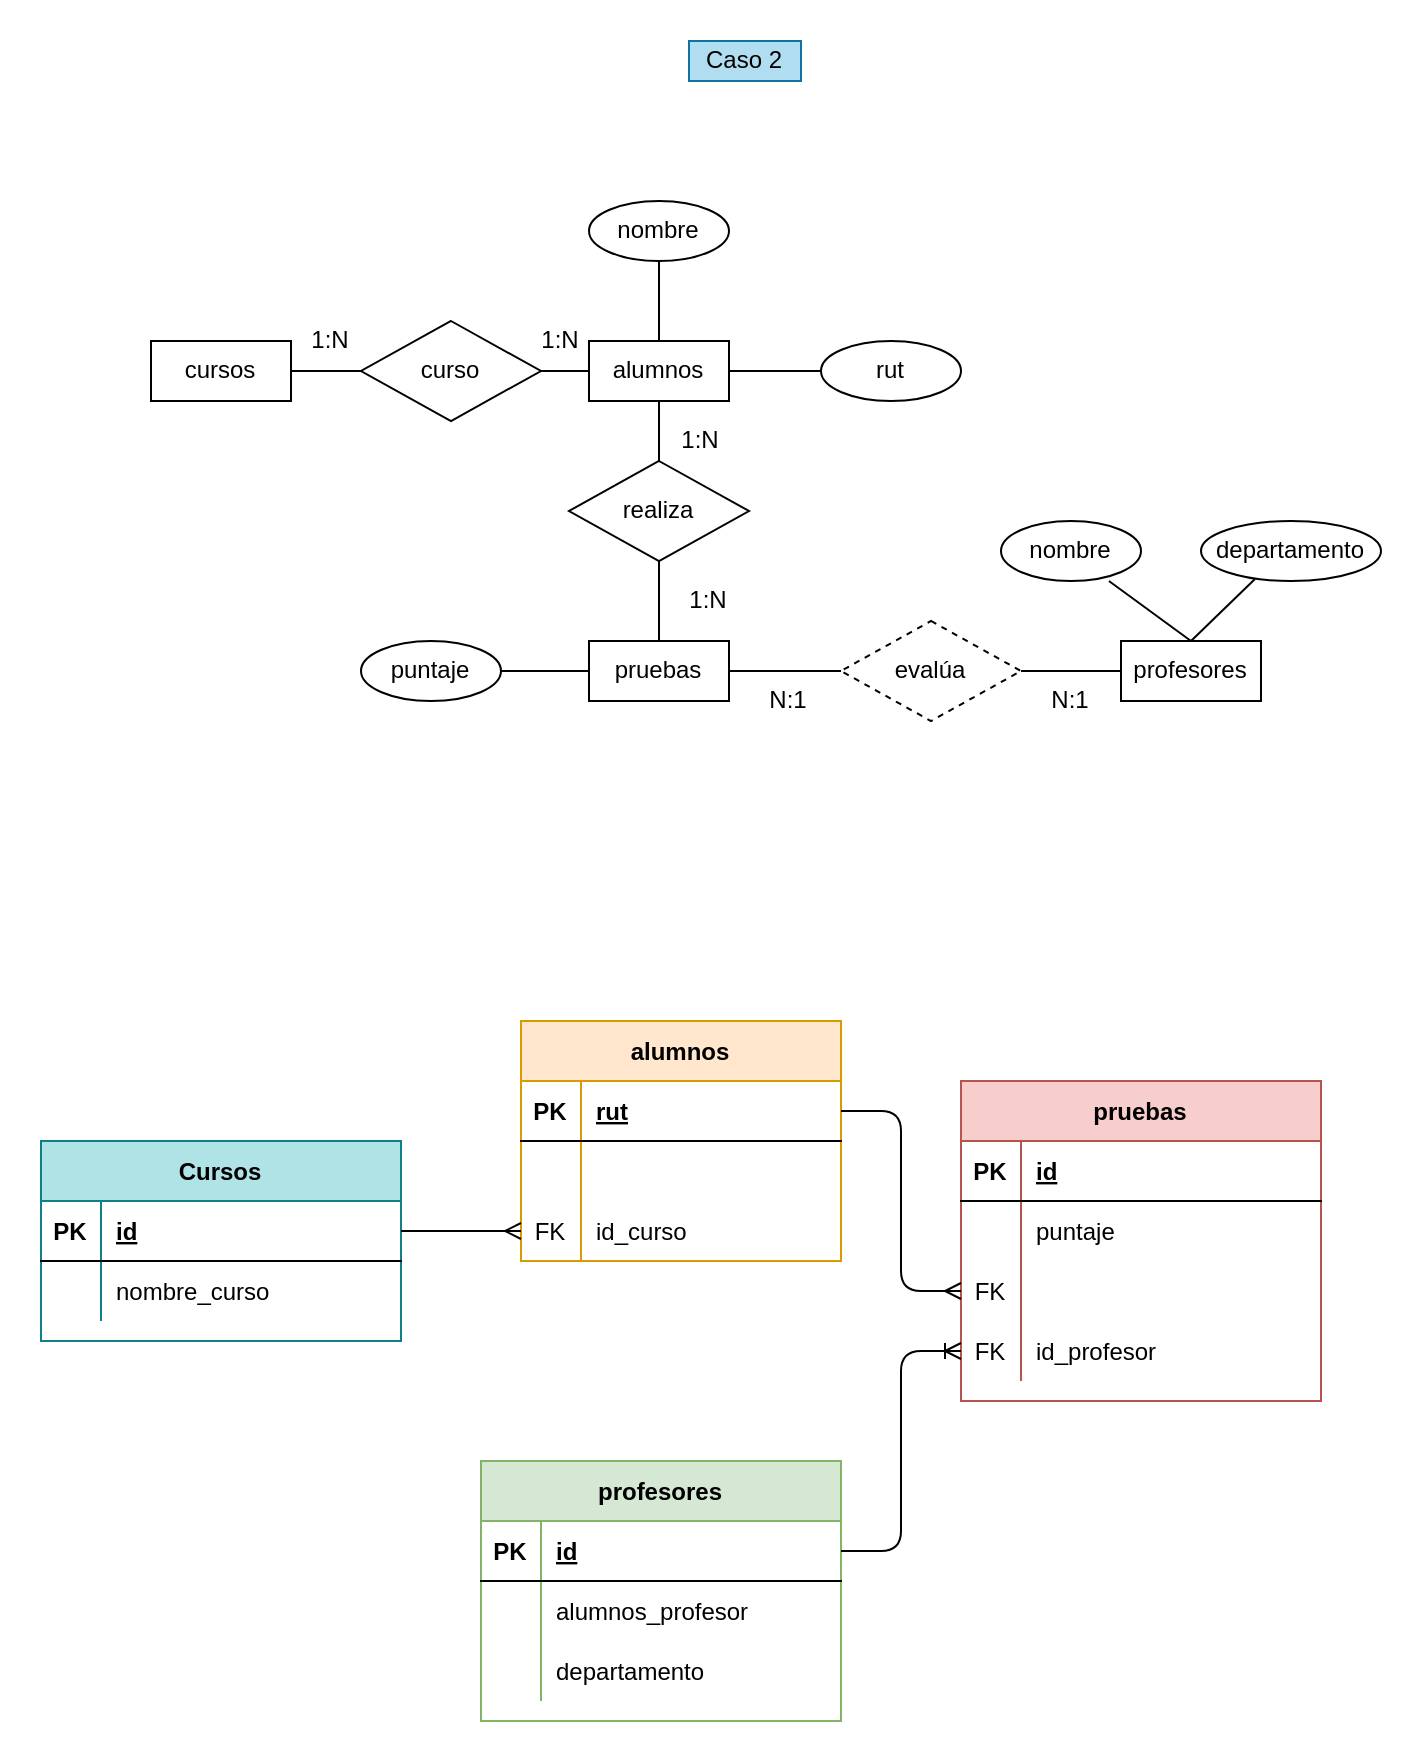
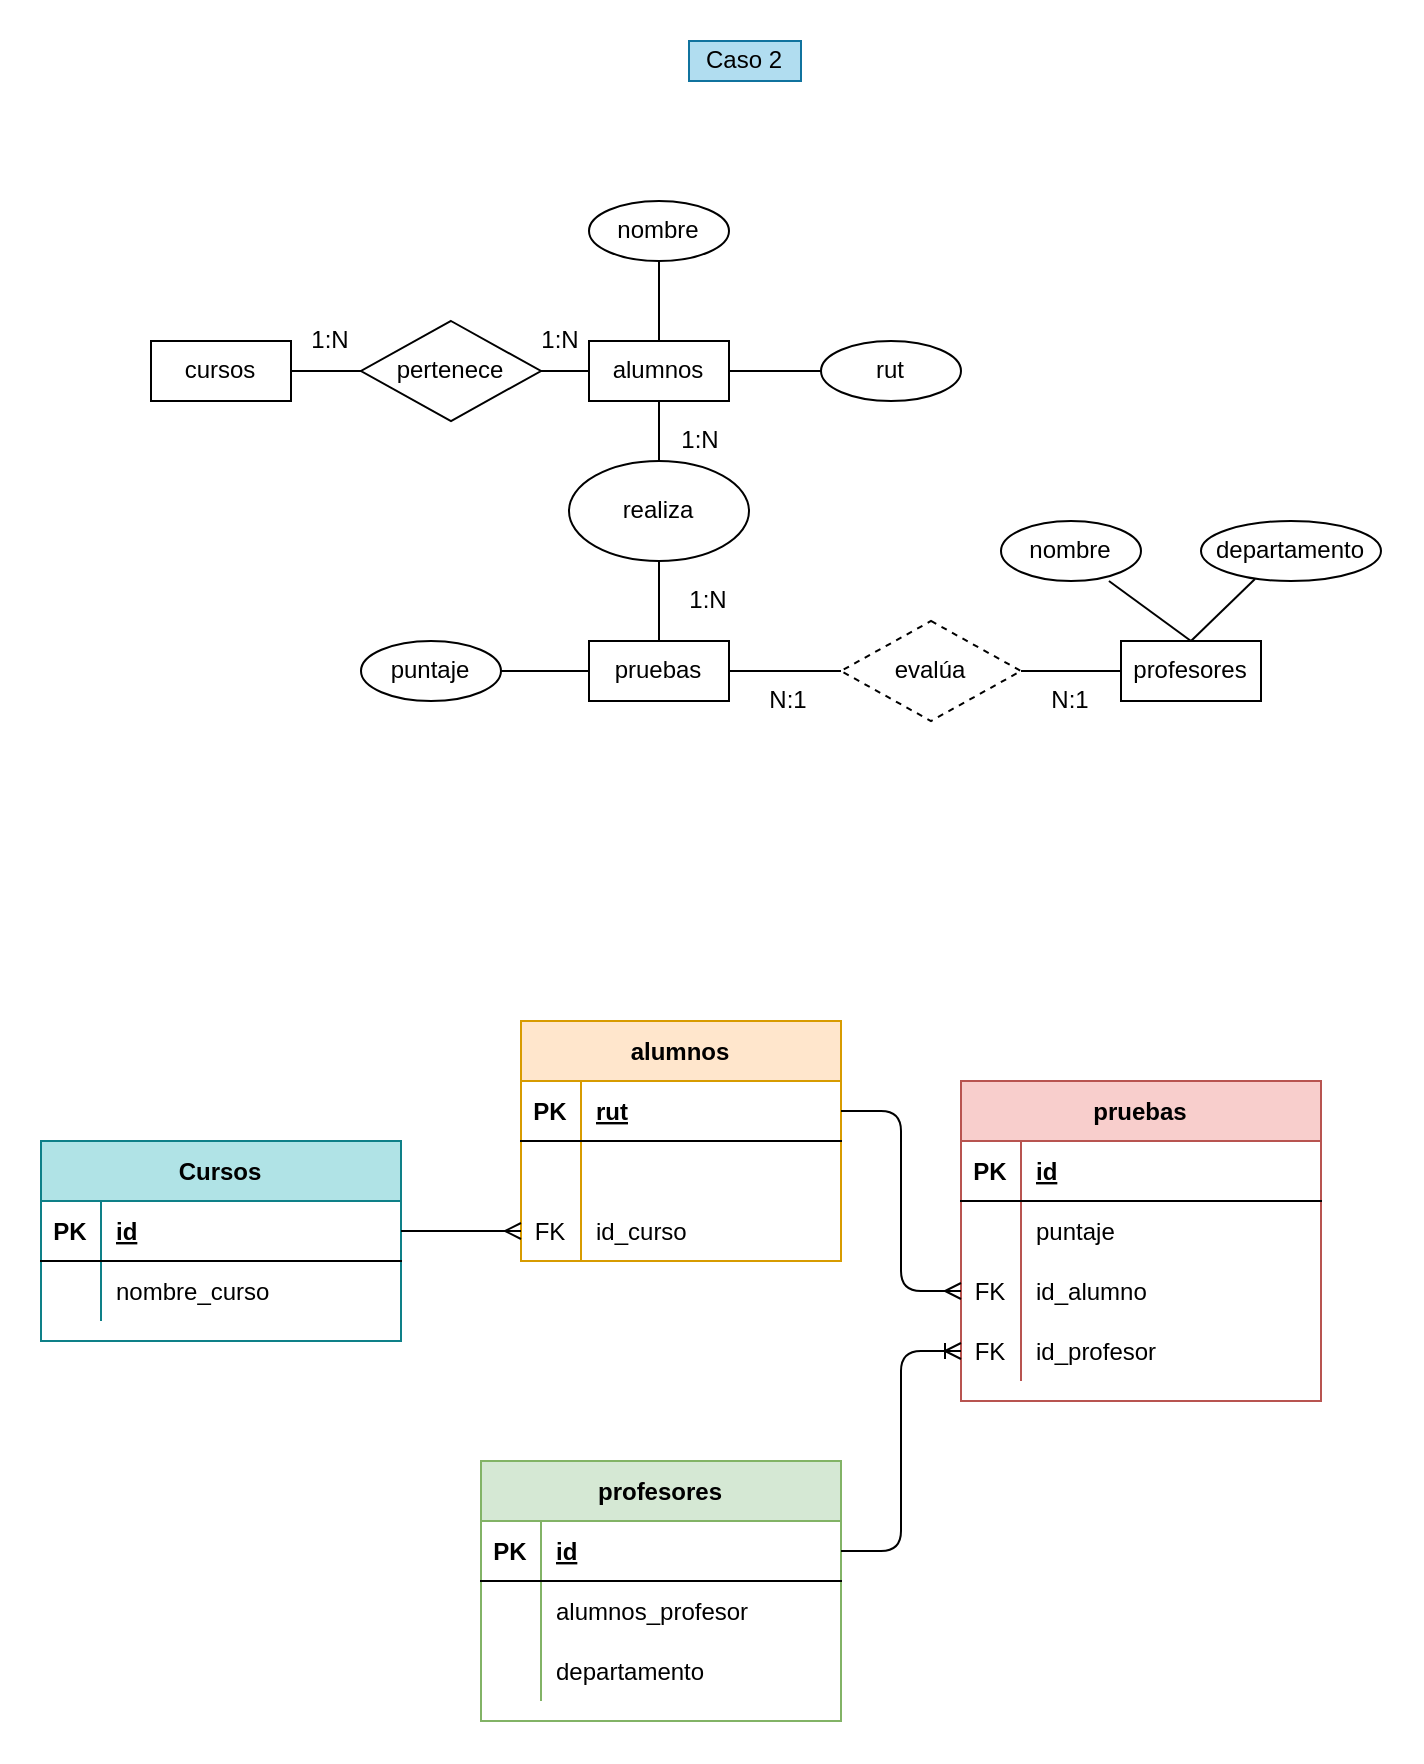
node "curso": label "curso" -> "pertenece"
node "realiza": shape diamond -> ellipse
node "id_alumno": added
